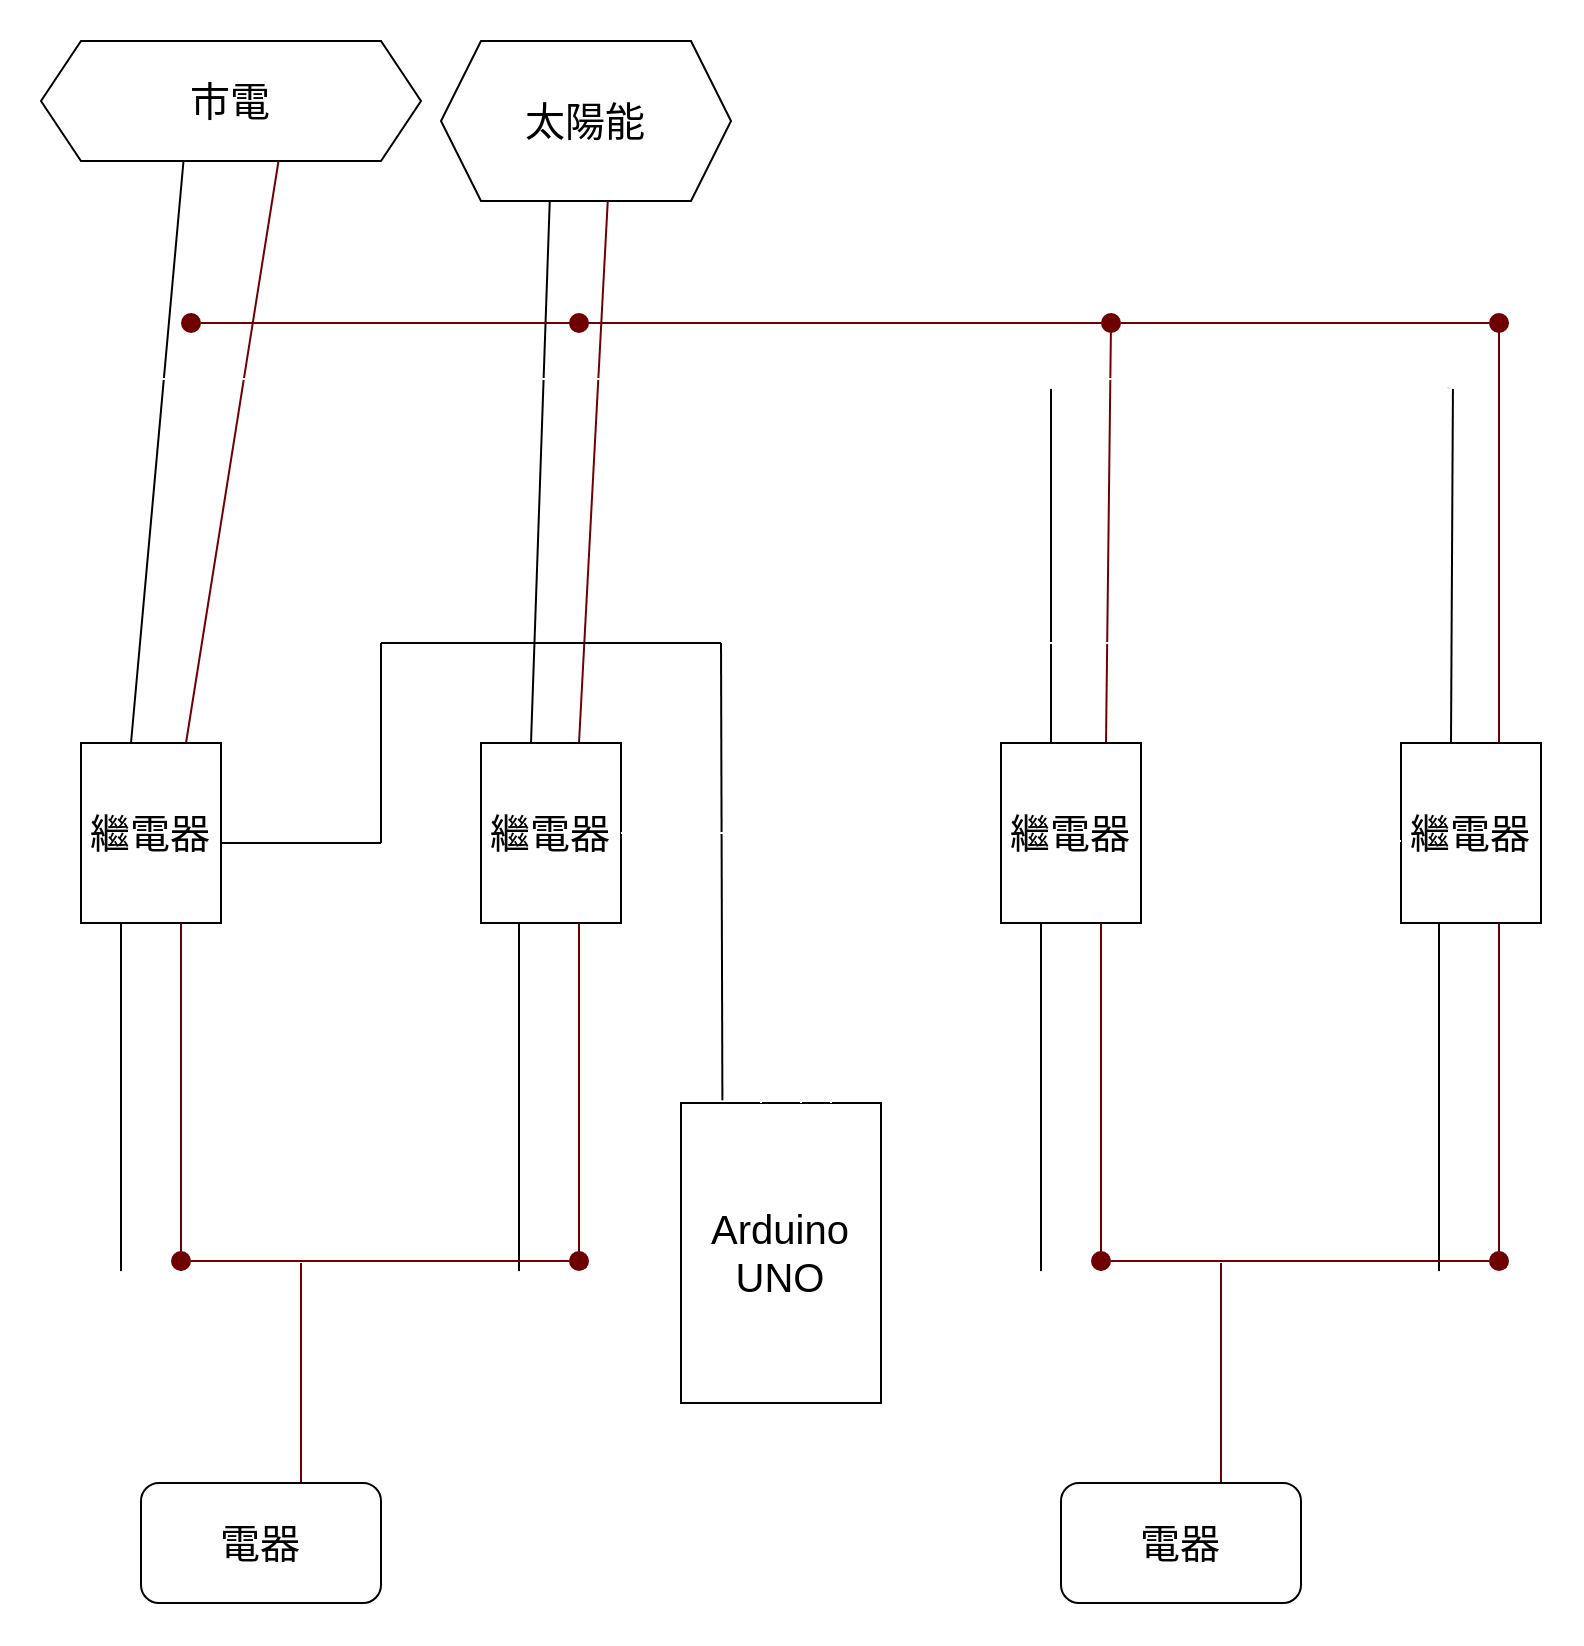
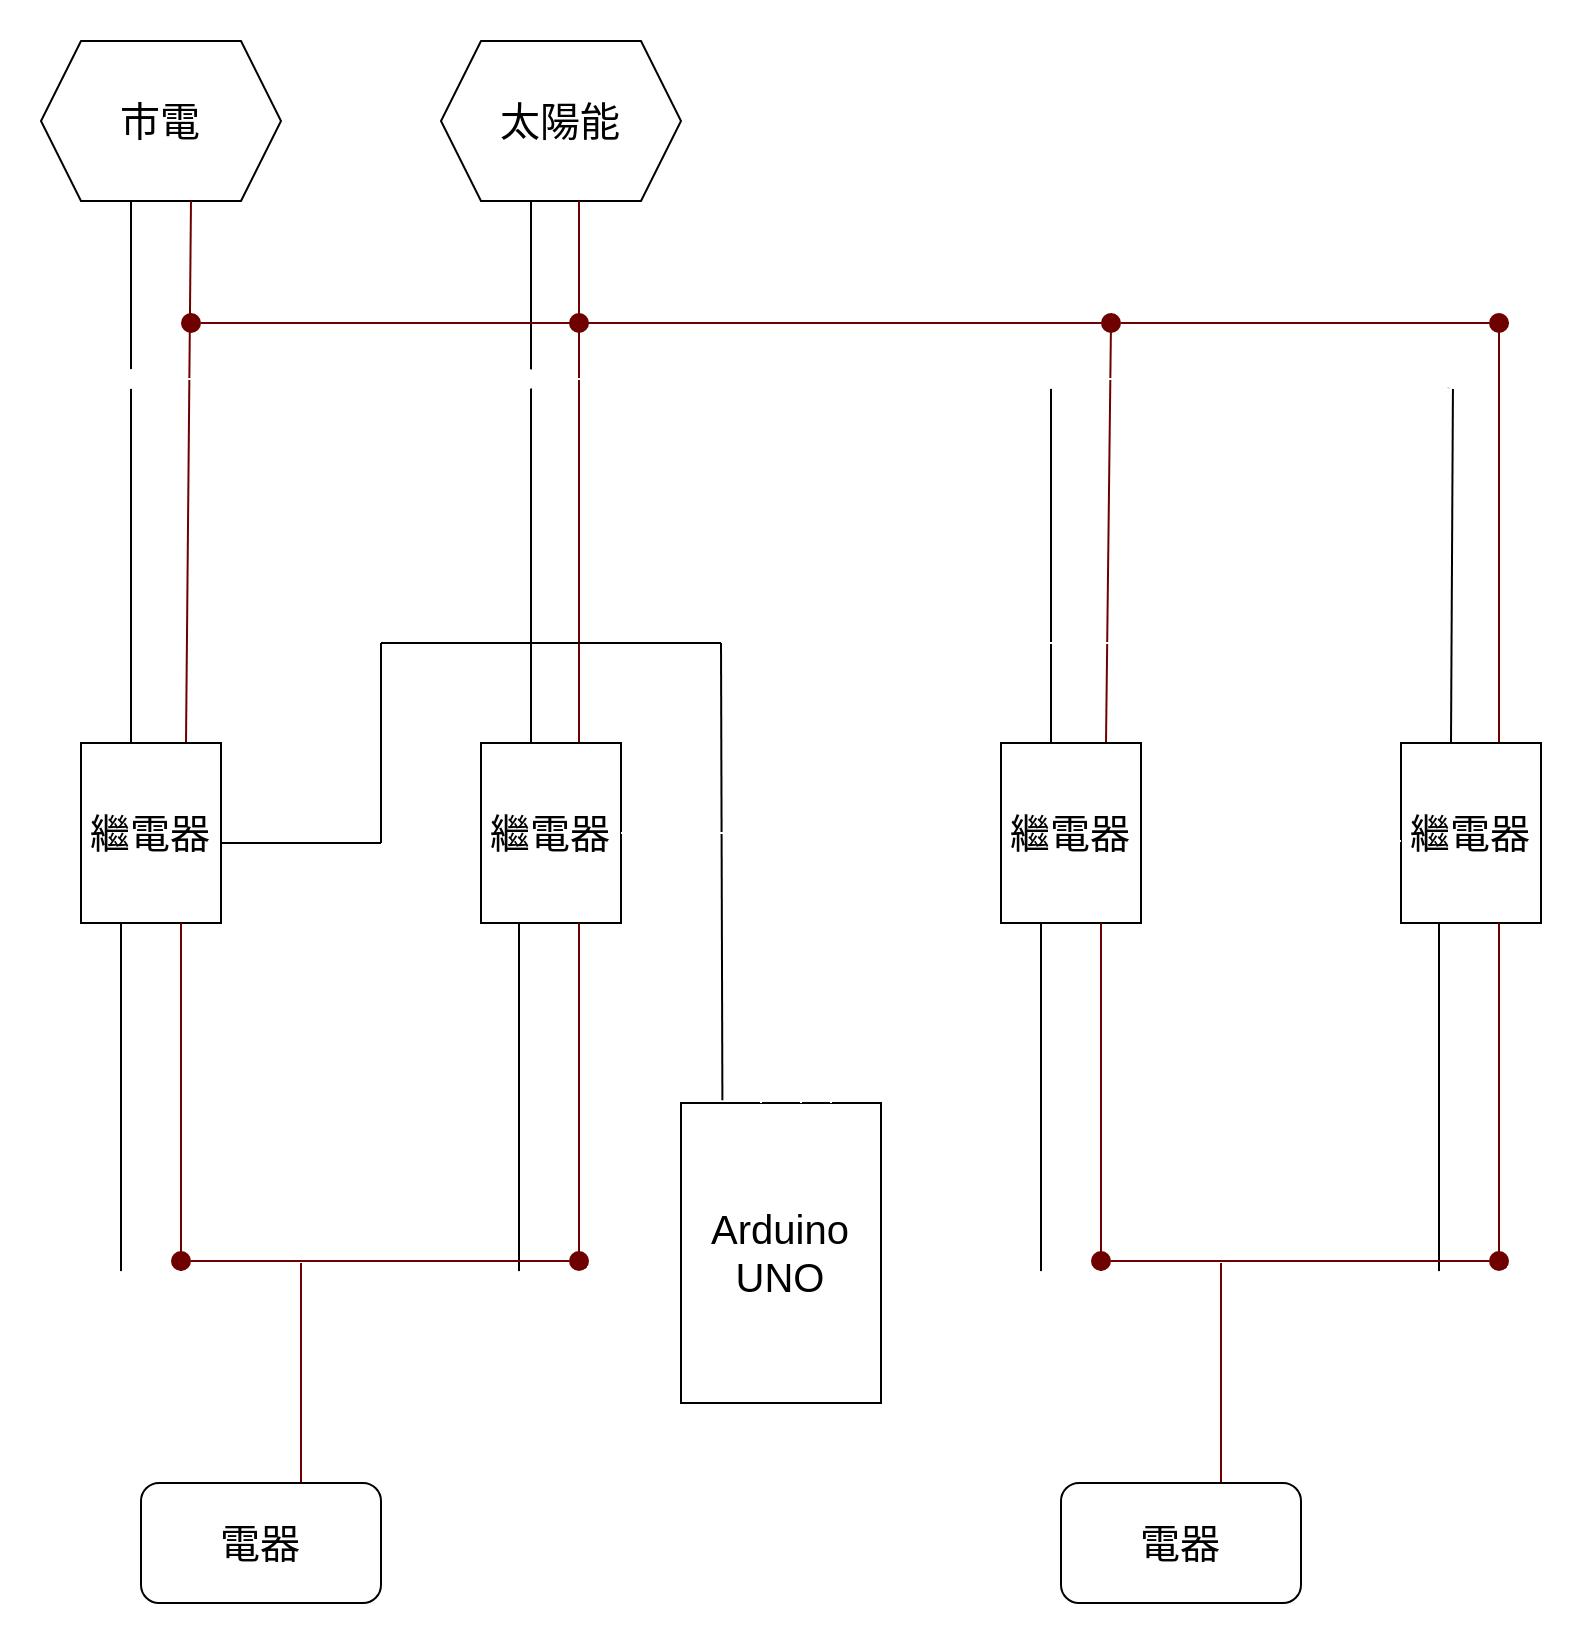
node "市電": size 380x120 -> 240x160
node "太陽能": size 290x160 -> 240x160
